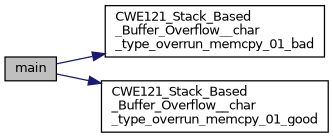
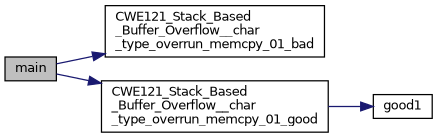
node "good1": added
